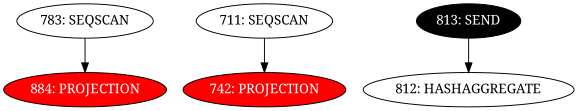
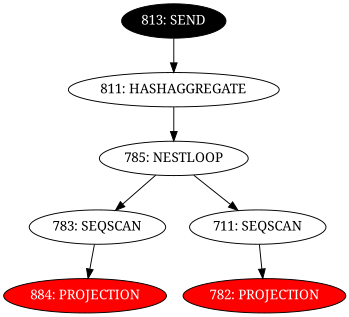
node "742: PROJECTION": label "742: PROJECTION" -> "782: PROJECTION"
node "812: HASHAGGREGATE": label "812: HASHAGGREGATE" -> "811: HASHAGGREGATE"
node "785: NESTLOOP": added
